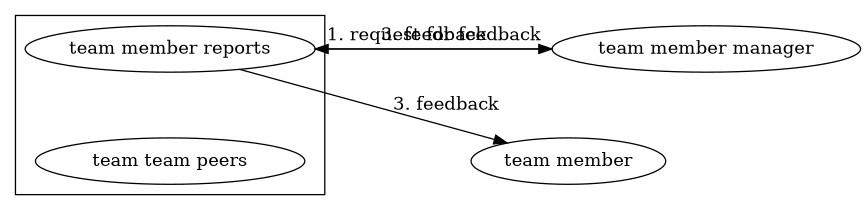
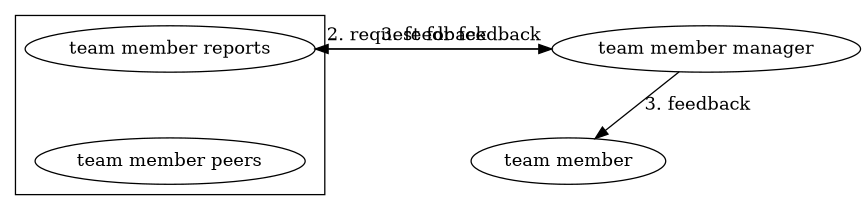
edge "team member manager" -> "team member reports": label "1. request for feedback" -> "2. request for feedback"
edge "team member reports" -> "team member": now "team member manager" -> "team member"
node "team team peers": label "team team peers" -> "team member peers"
